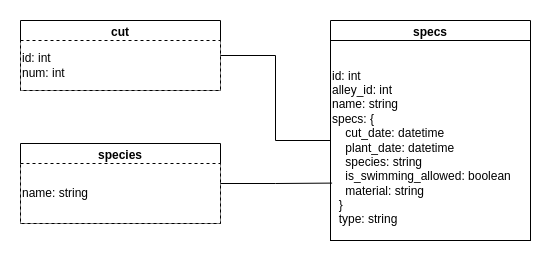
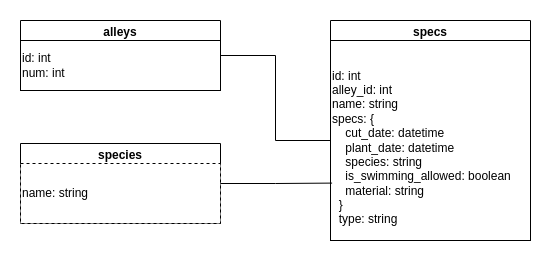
node "cut": label "cut" -> "alleys"
node "id: int num: int": style dashed -> solid
